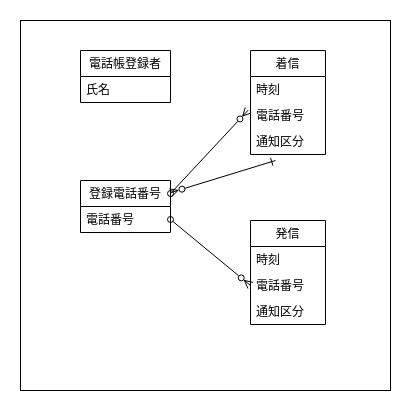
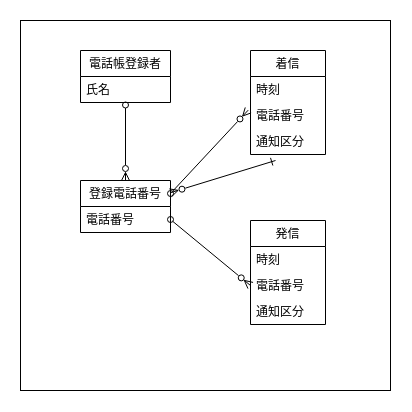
edge "氏名" -- "登録電話番号": added
